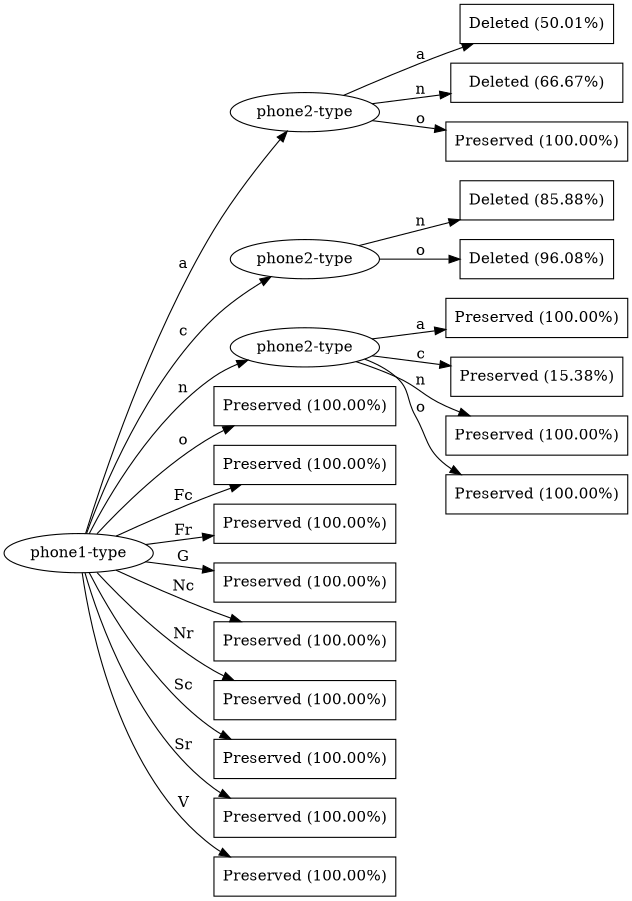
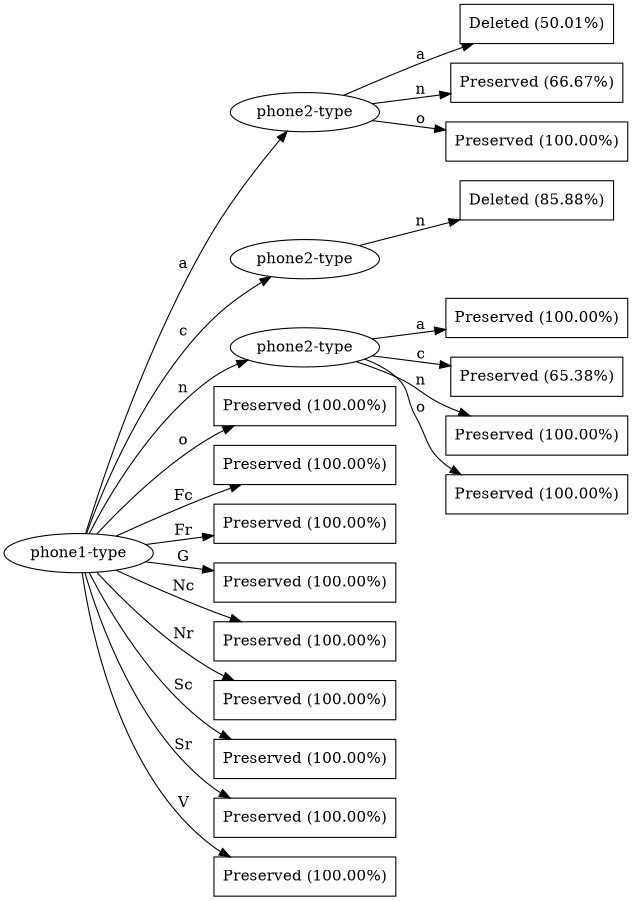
node "Deleted (66.67%)": label "Deleted (66.67%)" -> "Preserved (66.67%)"
node "Deleted (96.08%)": removed
node "Preserved (15.38%)": label "Preserved (15.38%)" -> "Preserved (65.38%)"
